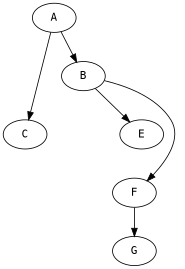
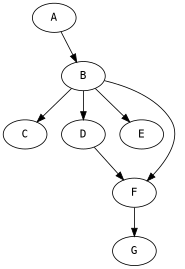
edge "A" -> "C": now "B" -> "C"
node "D": added
